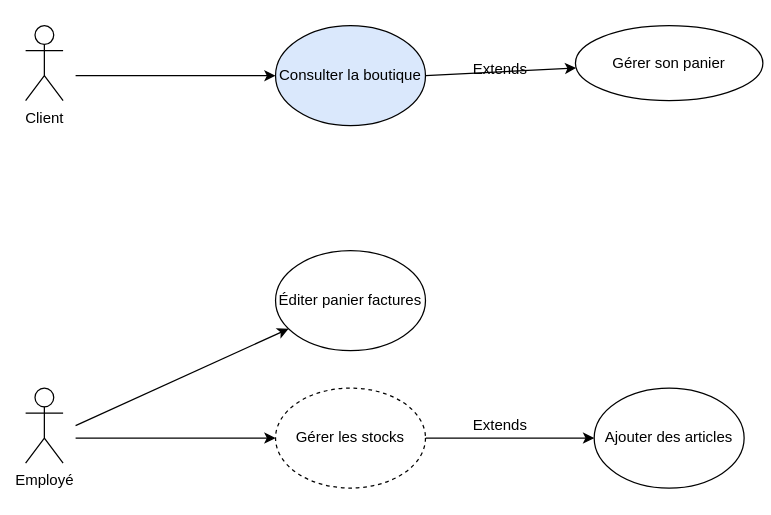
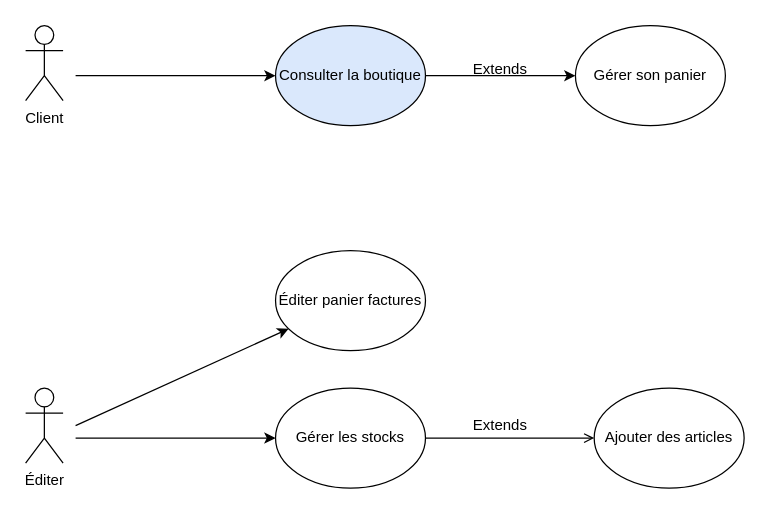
node "Gérer son panier": size 188x75 -> 150x100
node "Gérer les stocks": style dashed -> solid
edge "Gérer les stocks" -> "Ajouter des articles": arrowhead classic -> open
node "Employé": label "Employé" -> "Éditer"
